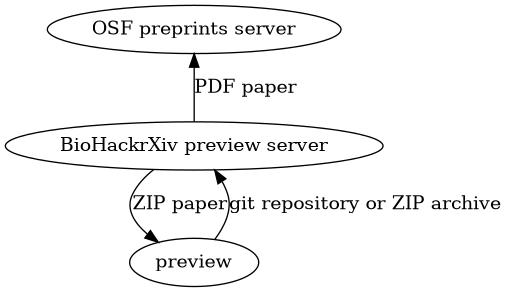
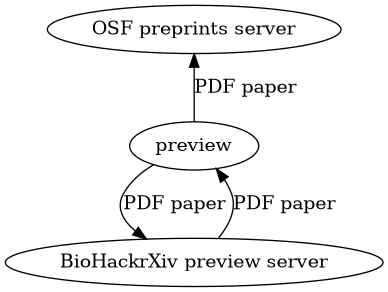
edge "BioHackrXiv preview server" -> "OSF preprints server": now "preview" -> "OSF preprints server"
edge "BioHackrXiv preview server" -> "preview": label "ZIP paper" -> "PDF paper"
edge "preview" -> "BioHackrXiv preview server": label "git repository or ZIP archive" -> "PDF paper"
